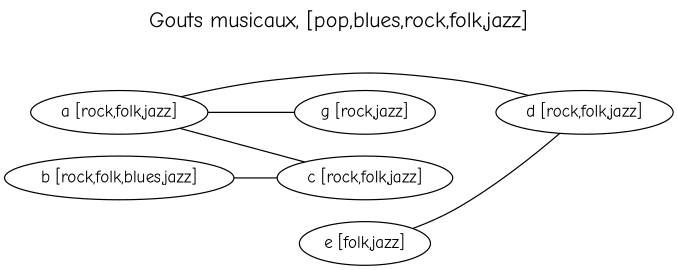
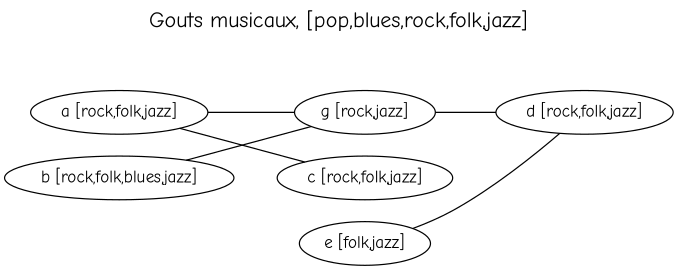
edge "a [rock,folk,jazz]" -- "d [rock,folk,jazz]": now "g [rock,jazz]" -- "d [rock,folk,jazz]"
edge "b [rock,folk,blues,jazz]" -- "c [rock,folk,jazz]": now "b [rock,folk,blues,jazz]" -- "g [rock,jazz]"
